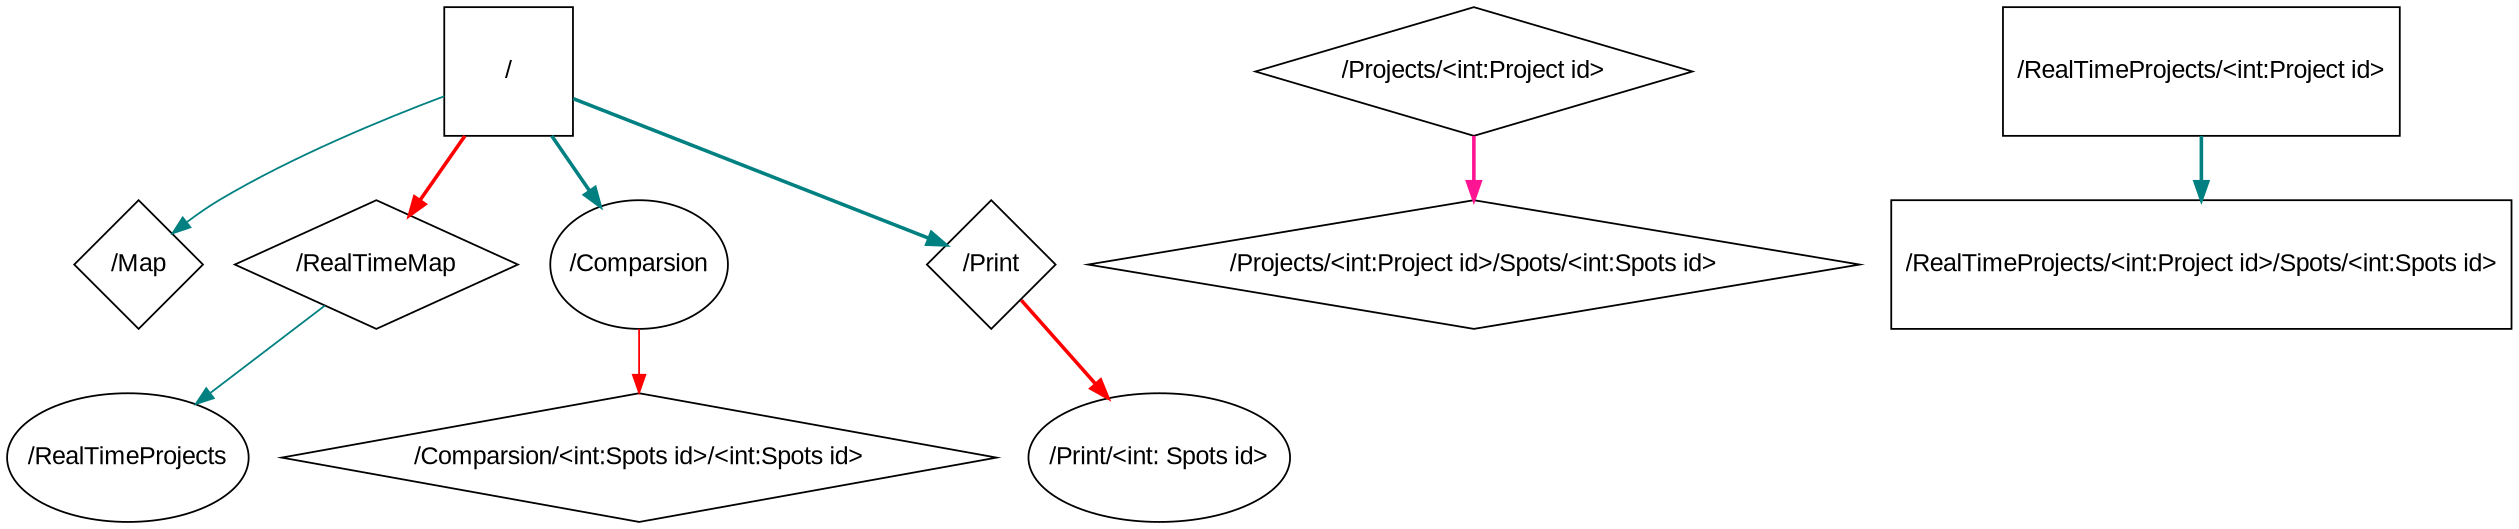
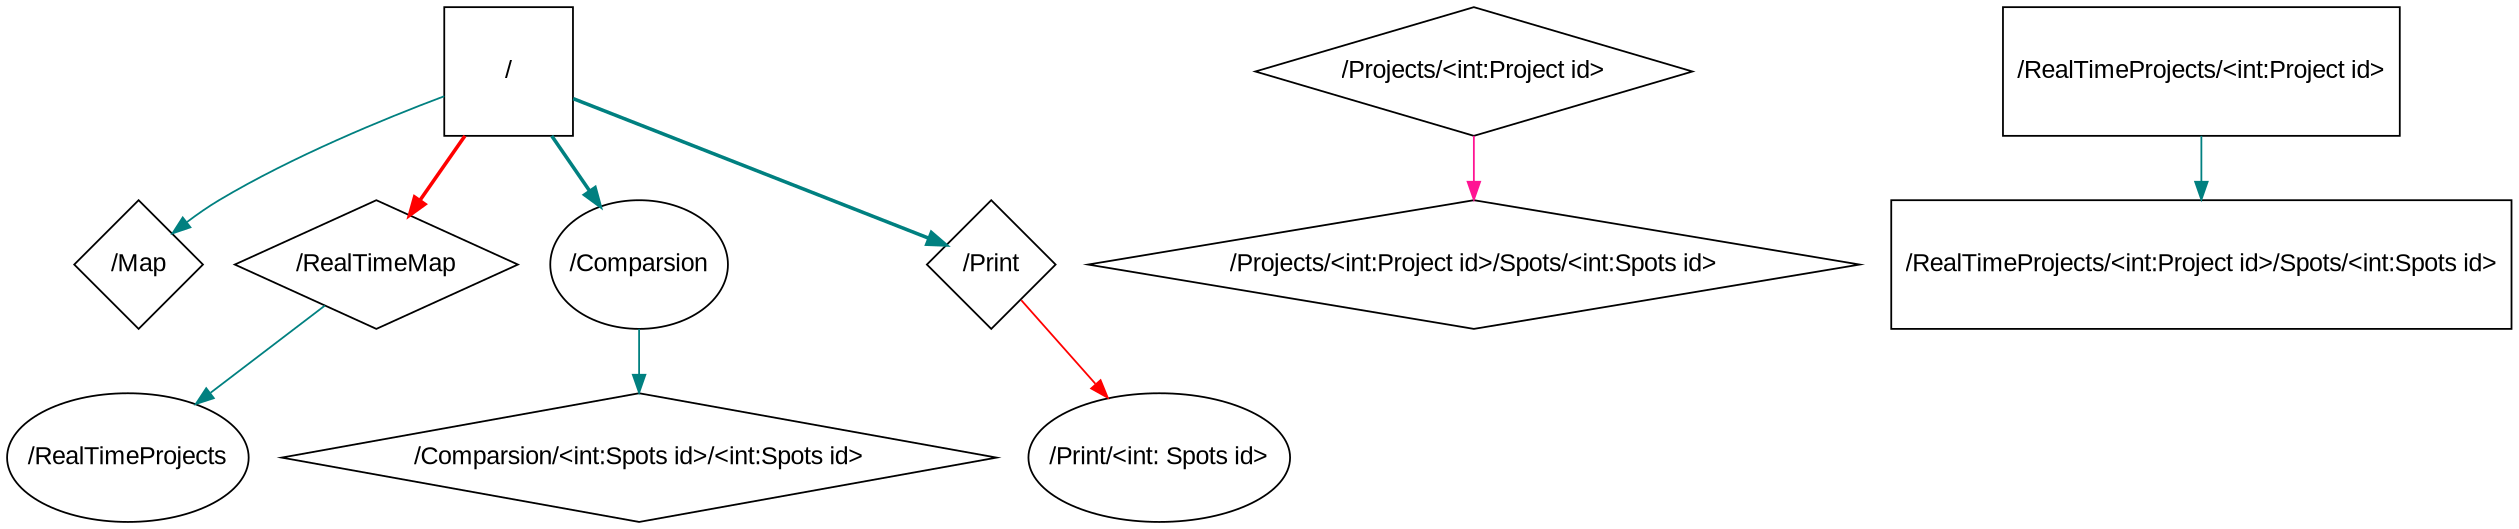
edge "/Projects/<int:Project id>" -> "/Projects/<int:Project id>/Spots/<int:Spots id>": style bold -> solid
edge "/RealTimeProjects/<int:Project id>" -> "/RealTimeProjects/<int:Project id>/Spots/<int:Spots id>": style bold -> solid
edge "/Print" -> "/Print/<int: Spots id>": style bold -> solid
edge "/Comparsion" -> "/Comparsion/<int:Spots id>/<int:Spots id>": color red -> teal
